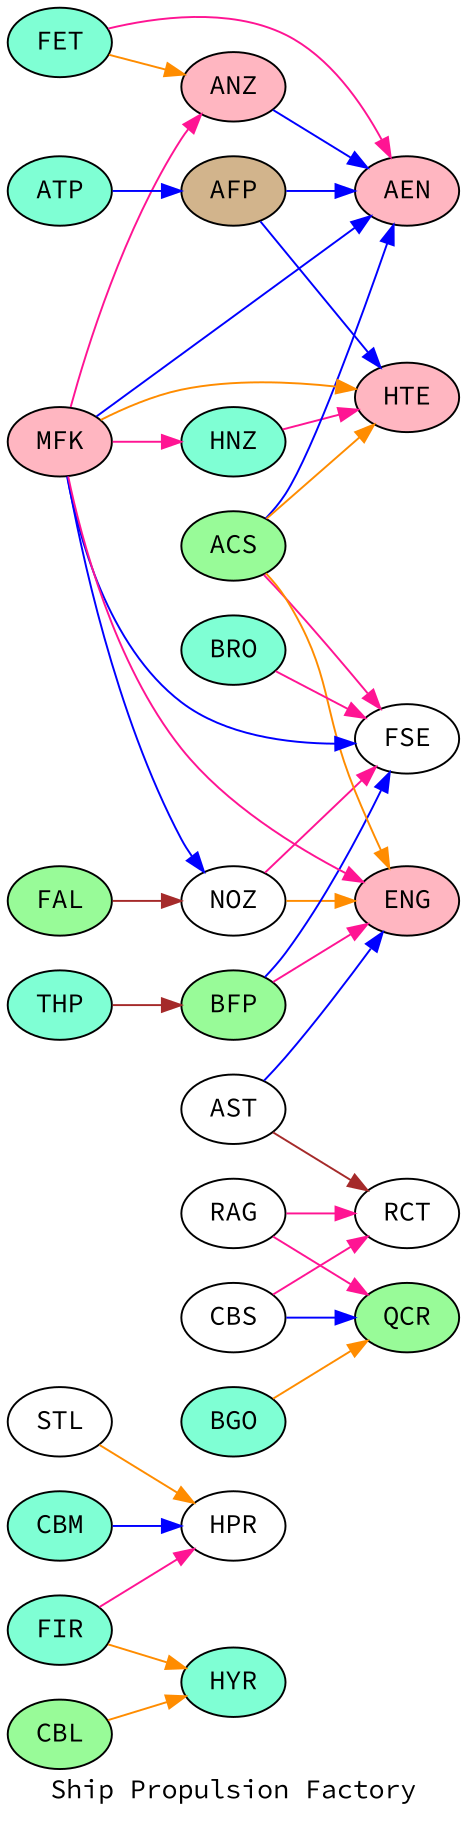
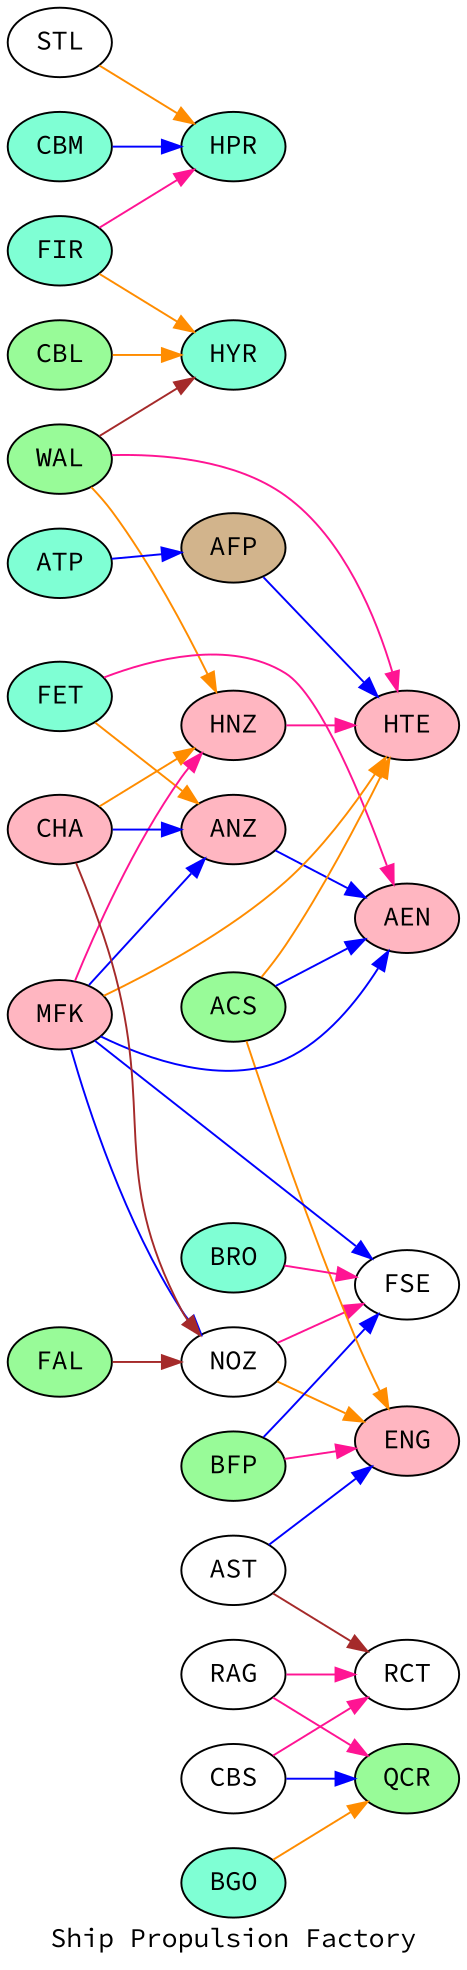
edge "AFP" -> "AEN": removed
edge "MFK" -> "ANZ": color deeppink -> blue
node "HNZ": fillcolor aquamarine -> lightpink
node "WAL": added
edge "ACS" -> "FSE": removed
edge "MFK" -> "ENG": removed
node "CHA": added
node "THP": removed
node "HPR": fillcolor white -> aquamarine
